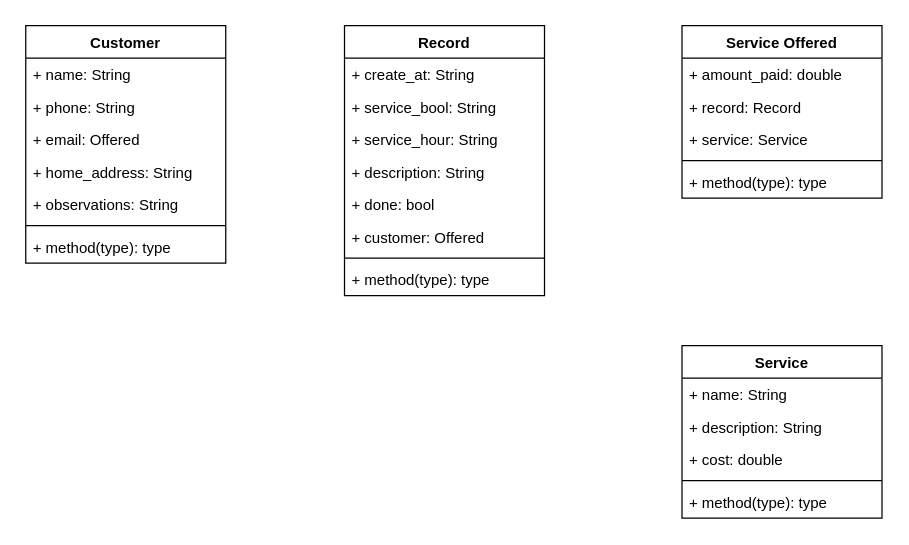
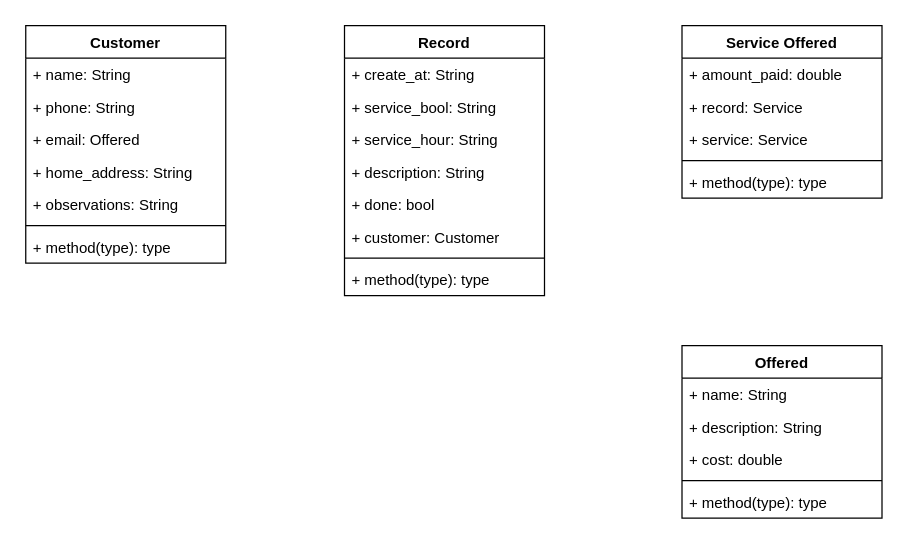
node "+ record: Record": label "+ record: Record" -> "+ record: Service"
node "+ customer: Offered": label "+ customer: Offered" -> "+ customer: Customer"
node "Service": label "Service" -> "Offered"
